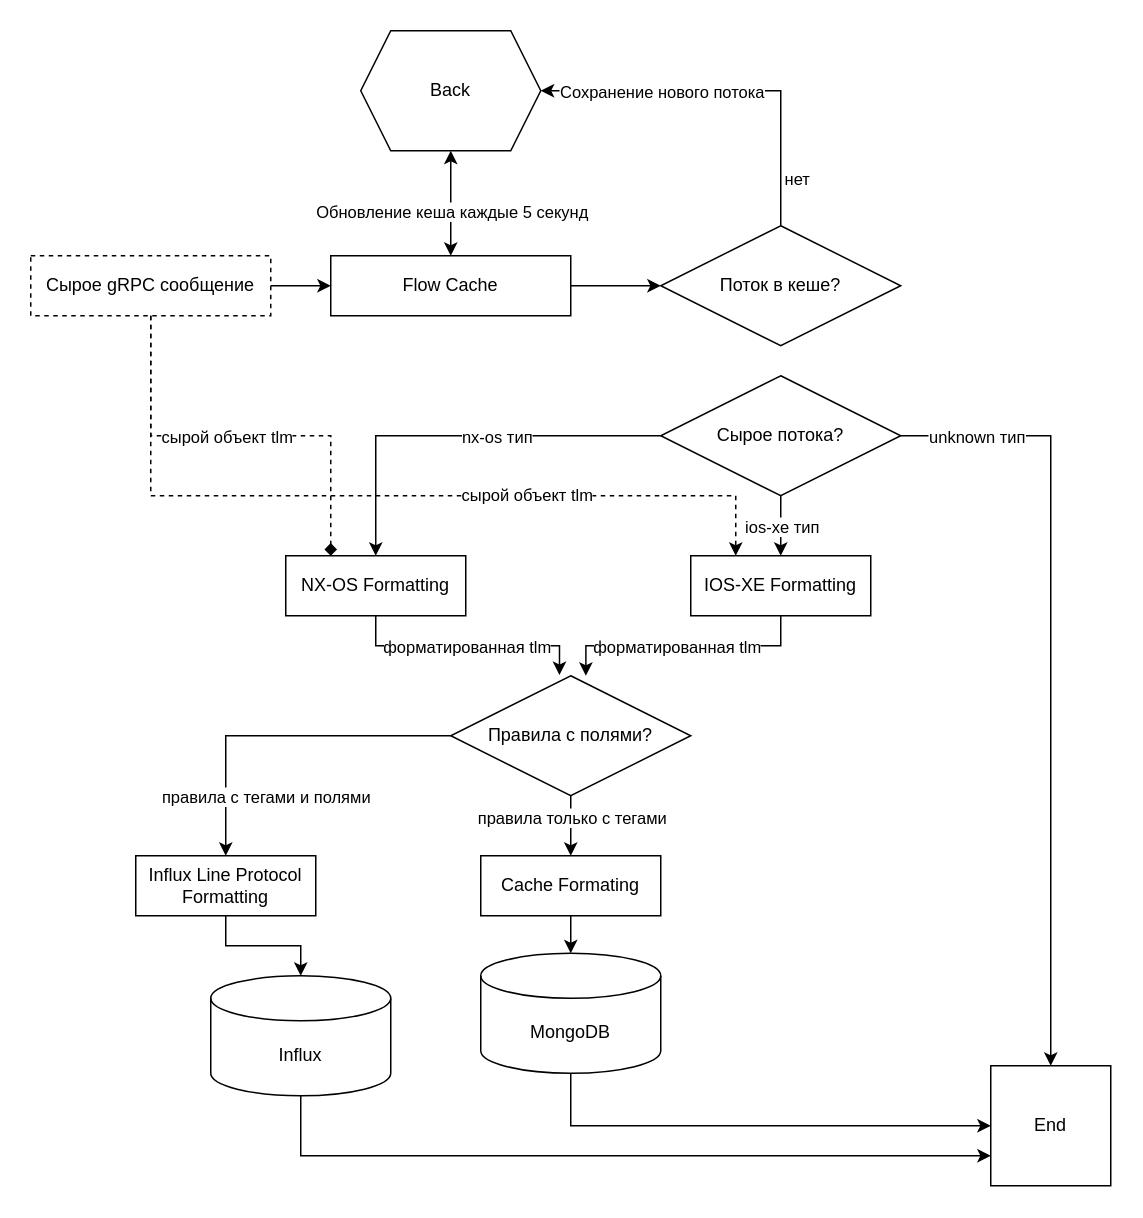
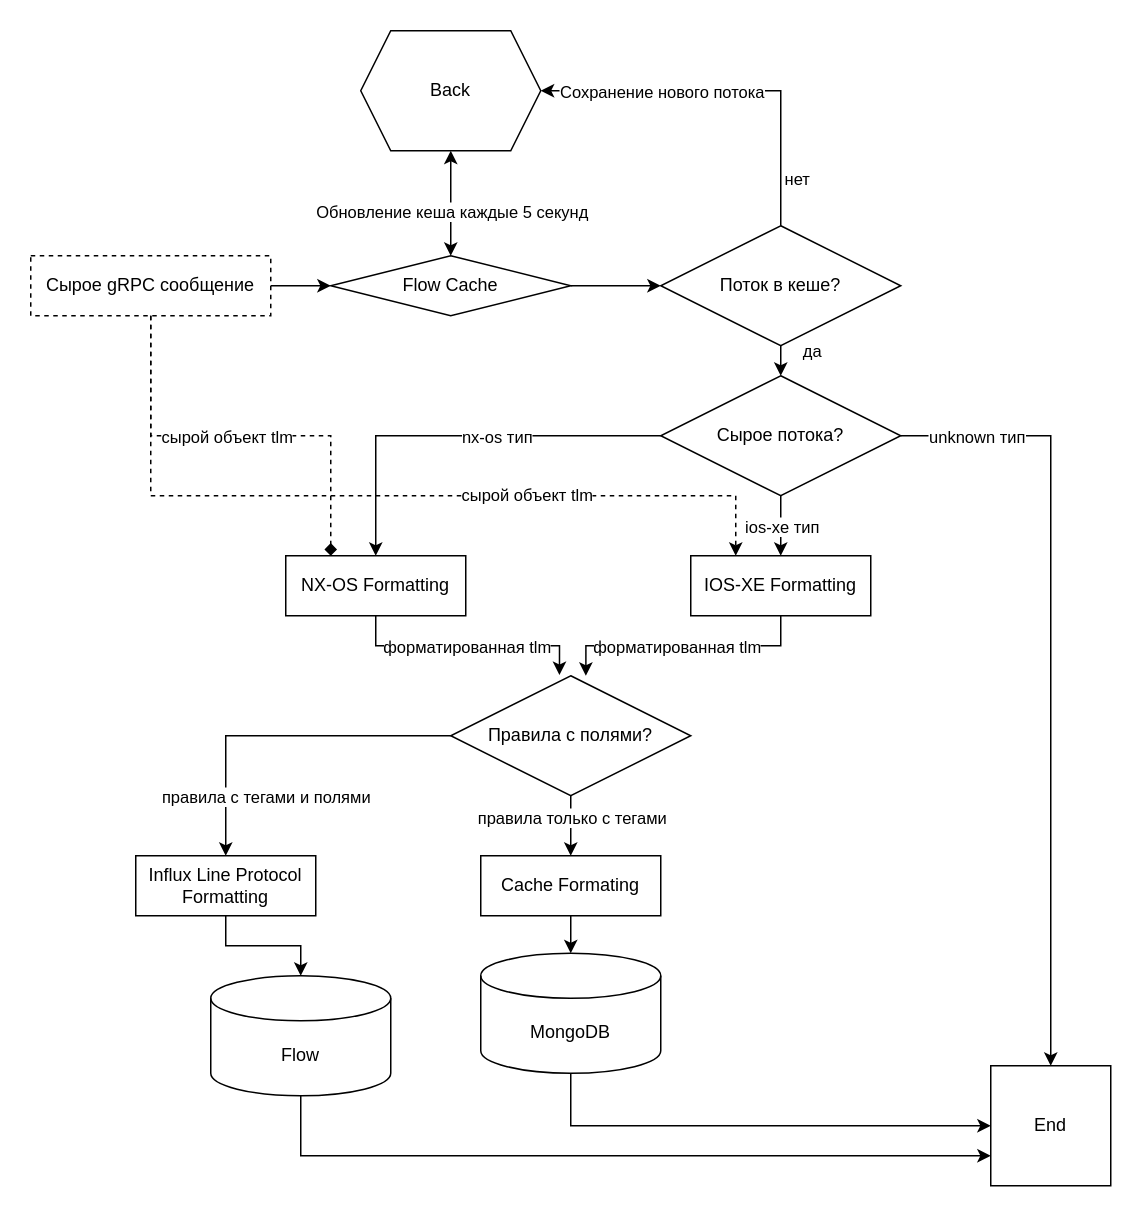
node "Flow Cache": shape rectangle -> diamond
edge "Поток в кеше?" -> "Сырое потока?": added, label "да"
node "Influx": label "Influx" -> "Flow"
